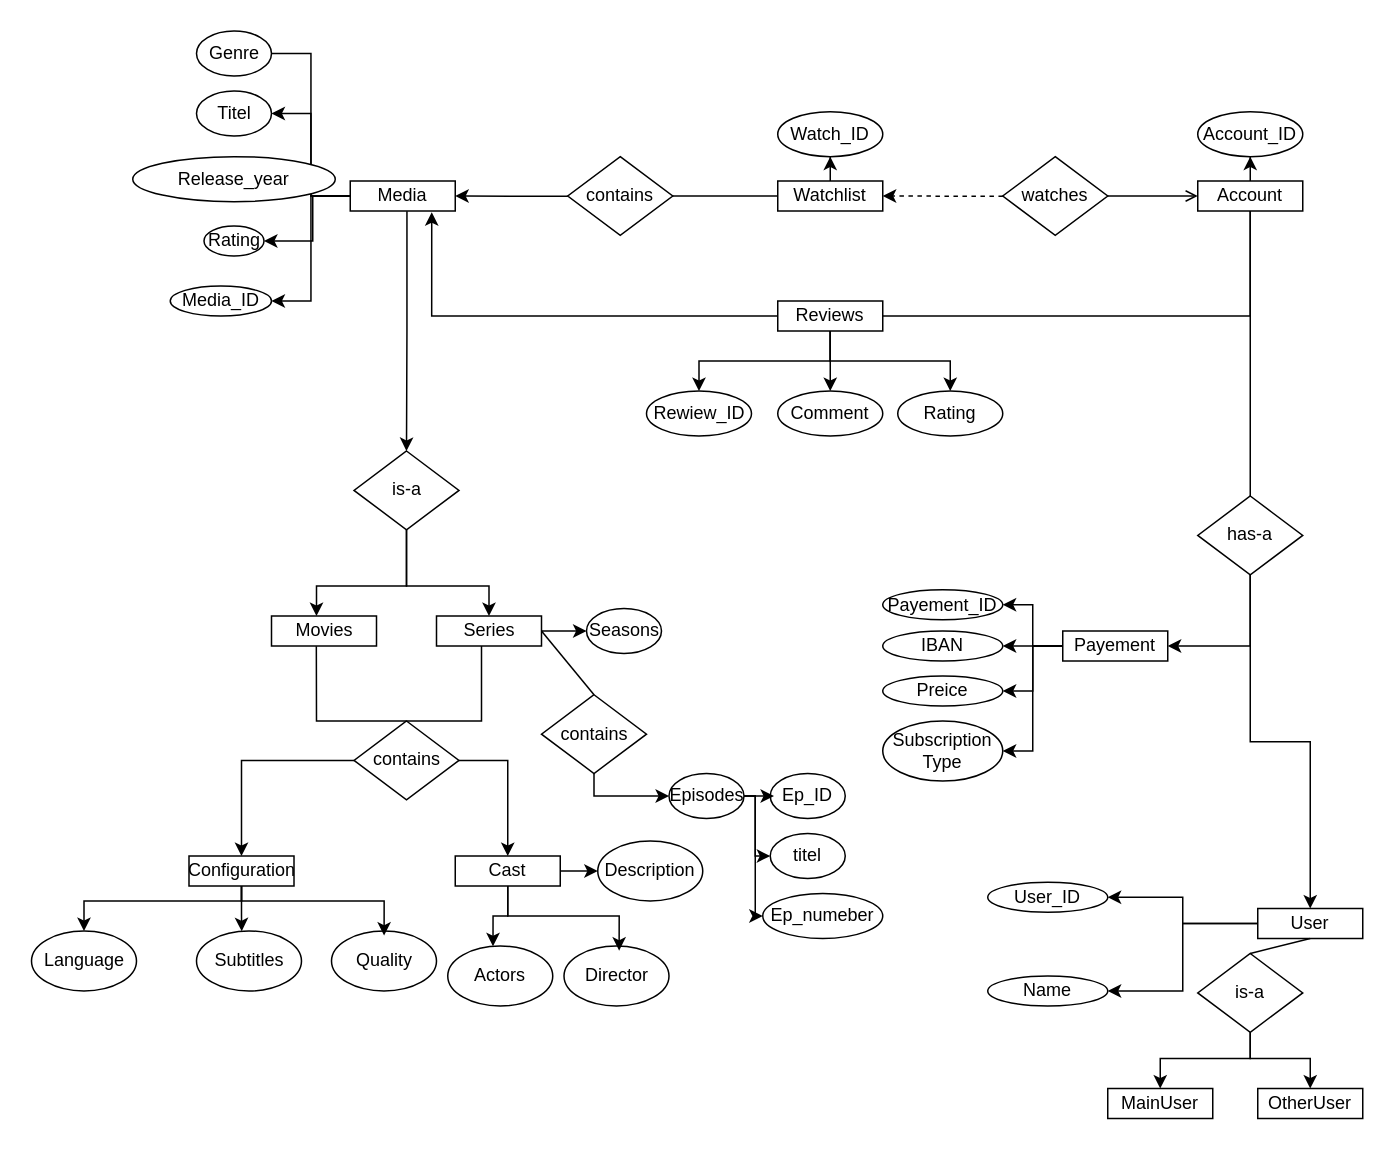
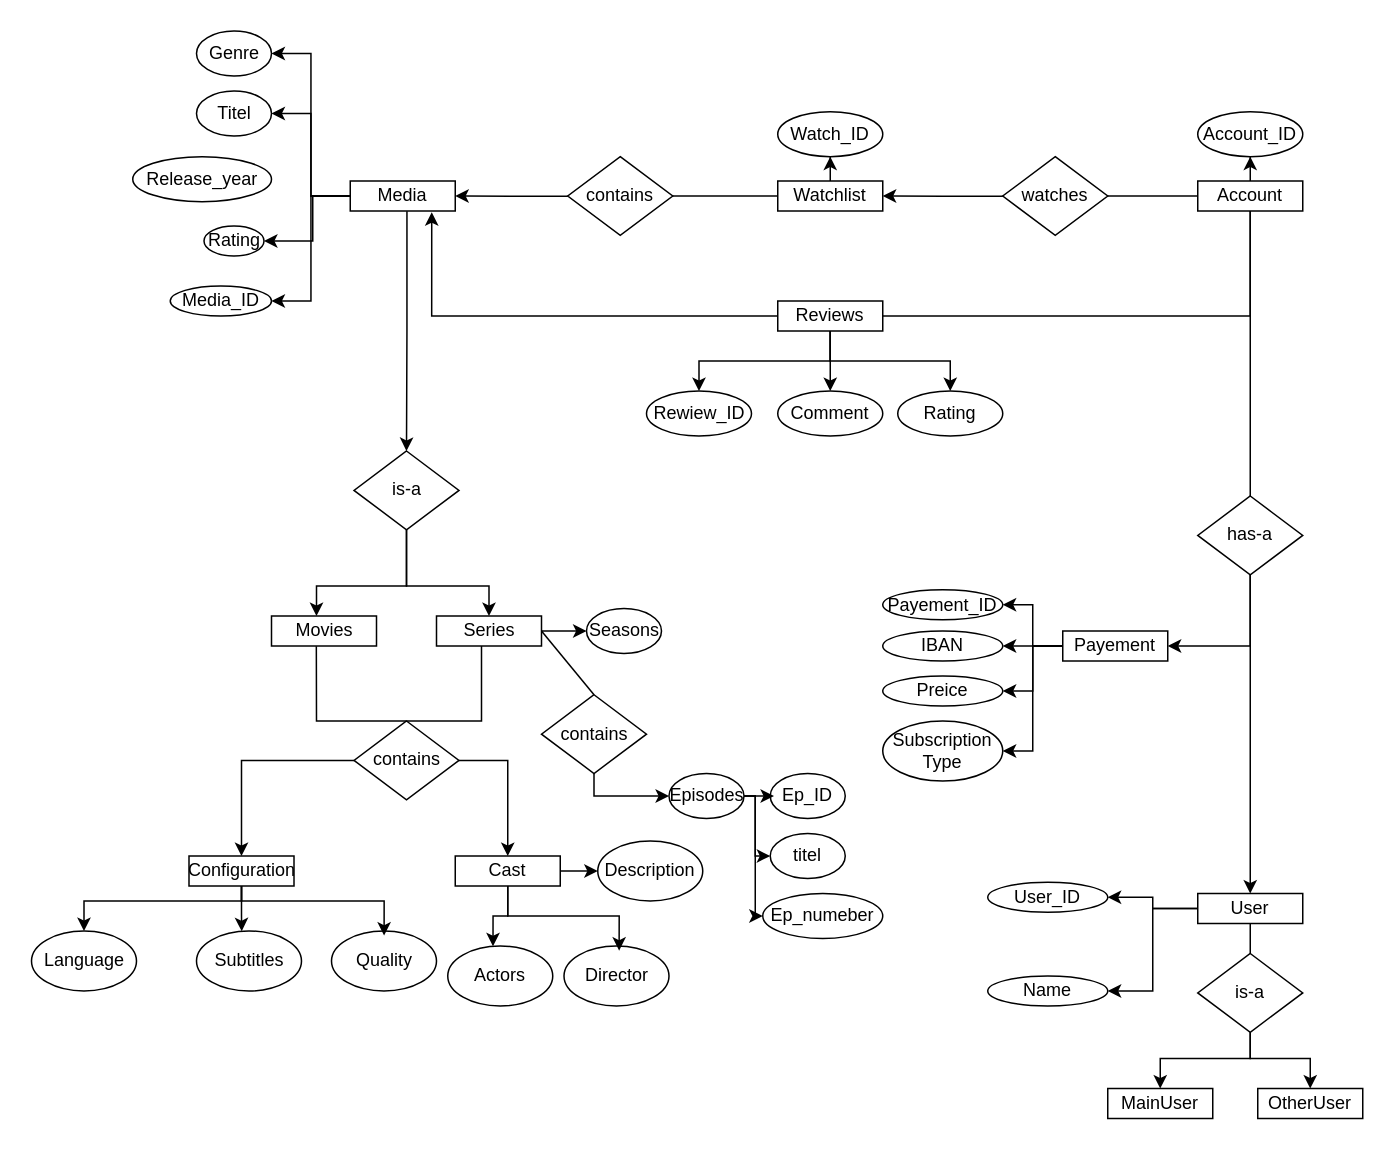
edge "Genre" -- "Media": arrowhead none -> classic
node "Release_year": size 203x45 -> 139x45
edge "watches" -> "Watchlist": style dashed -> solid
edge "watches" -> "Account": arrowhead open -> none
node "User": moved (1310, 923) -> (1250, 908)
